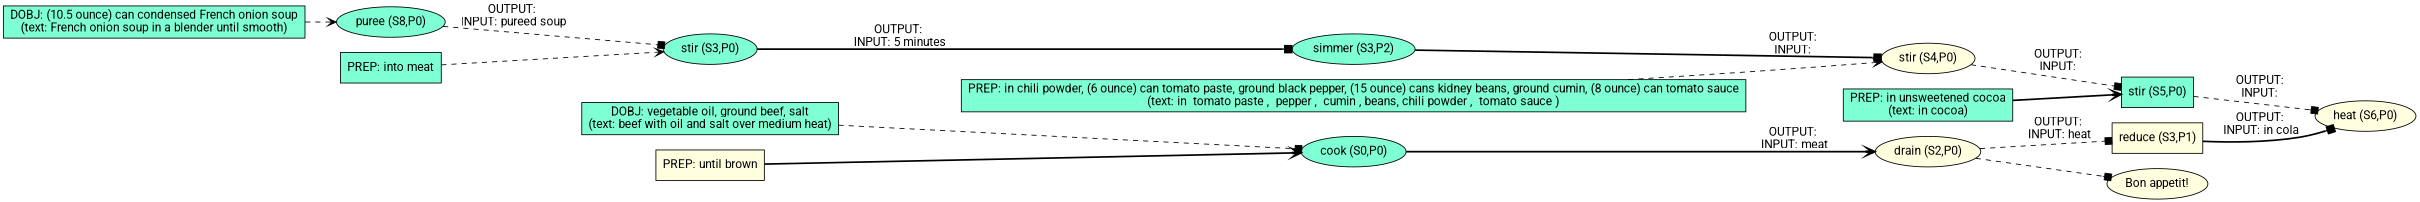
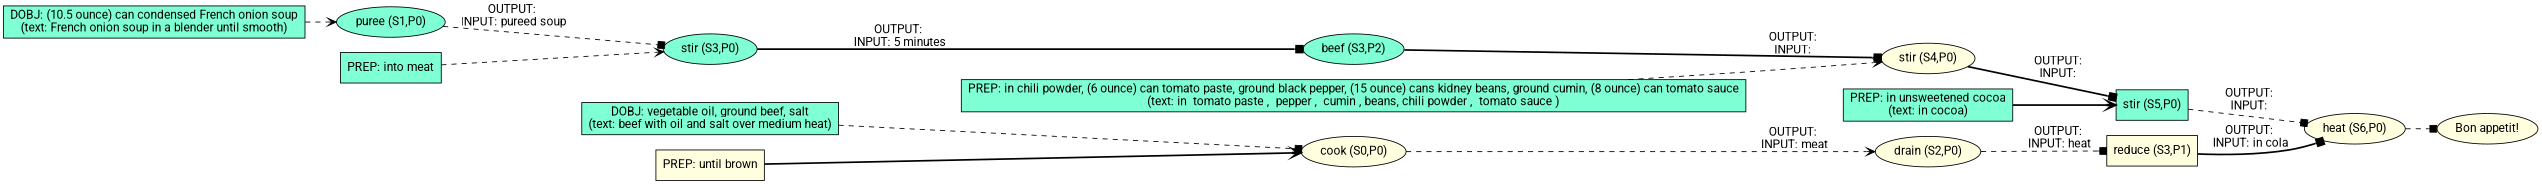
node "puree (S8,P0)": label "puree (S8,P0)" -> "puree (S1,P0)"
node "simmer (S3,P2)": label "simmer (S3,P2)" -> "beef (S3,P2)"
edge "stir (S4,P0)" -> "stir (S5,P0)": style dashed -> bold
node "cook (S0,P0)": fillcolor aquamarine -> lightyellow
edge "cook (S0,P0)" -> "drain (S2,P0)": style bold -> dashed
edge "drain (S2,P0)" -> "Bon appetit!": now "heat (S6,P0)" -> "Bon appetit!"
